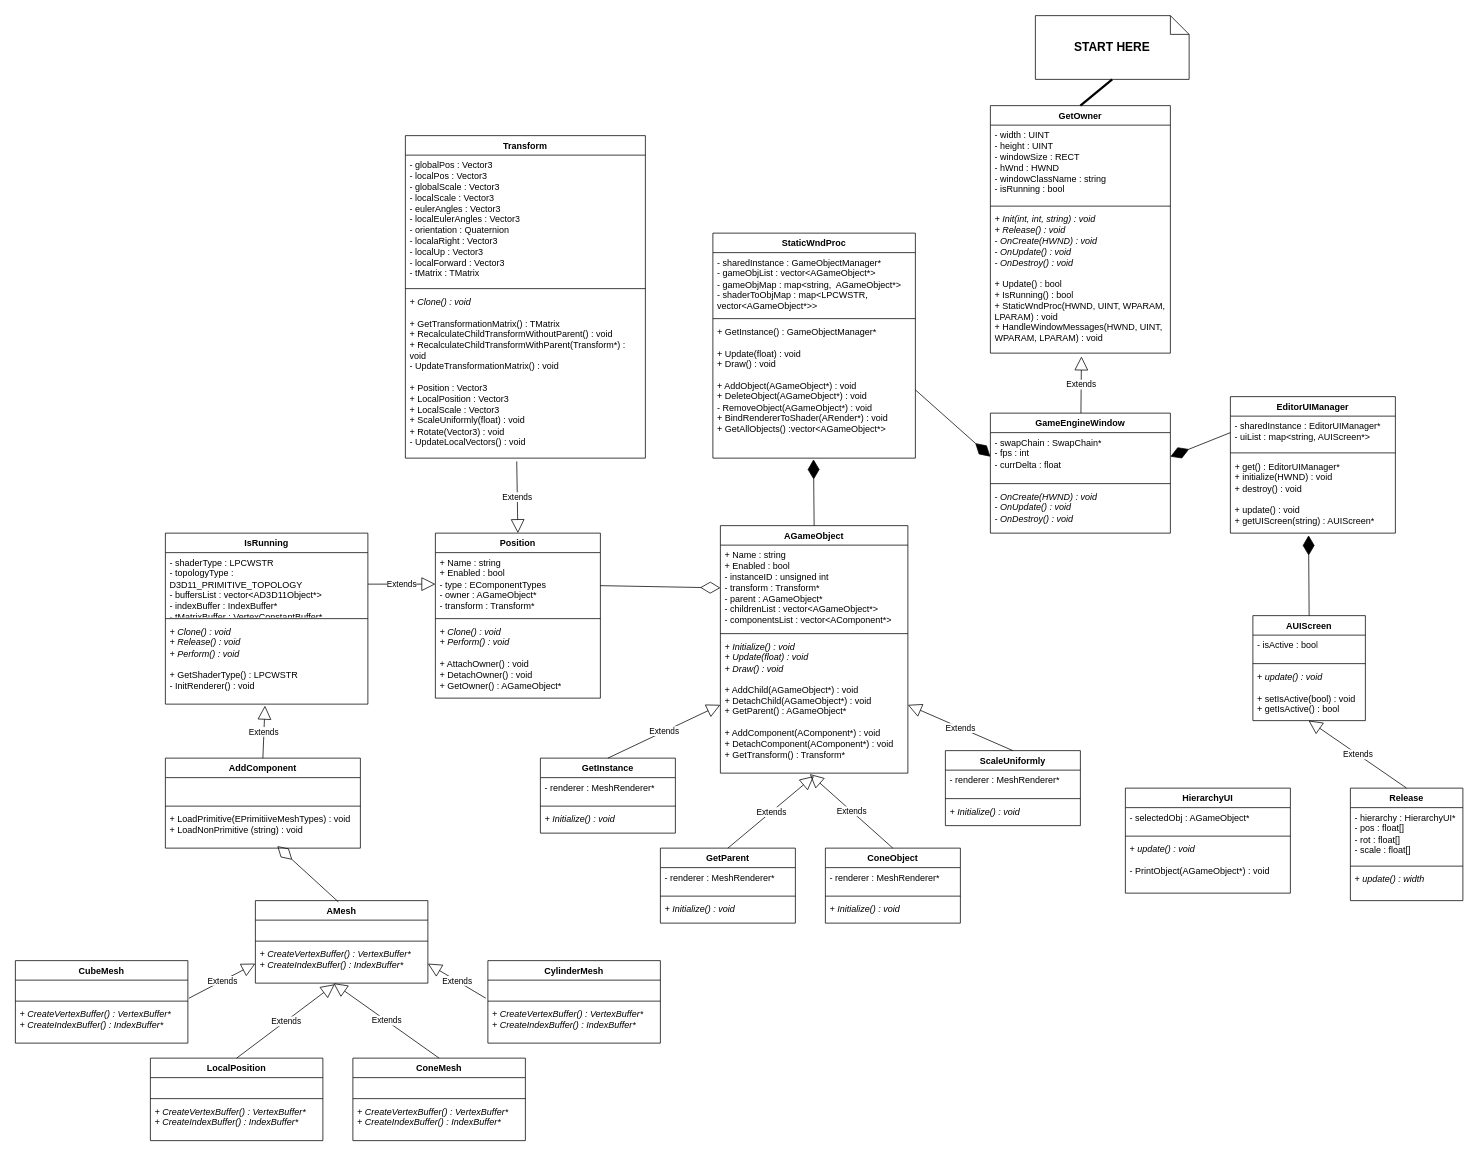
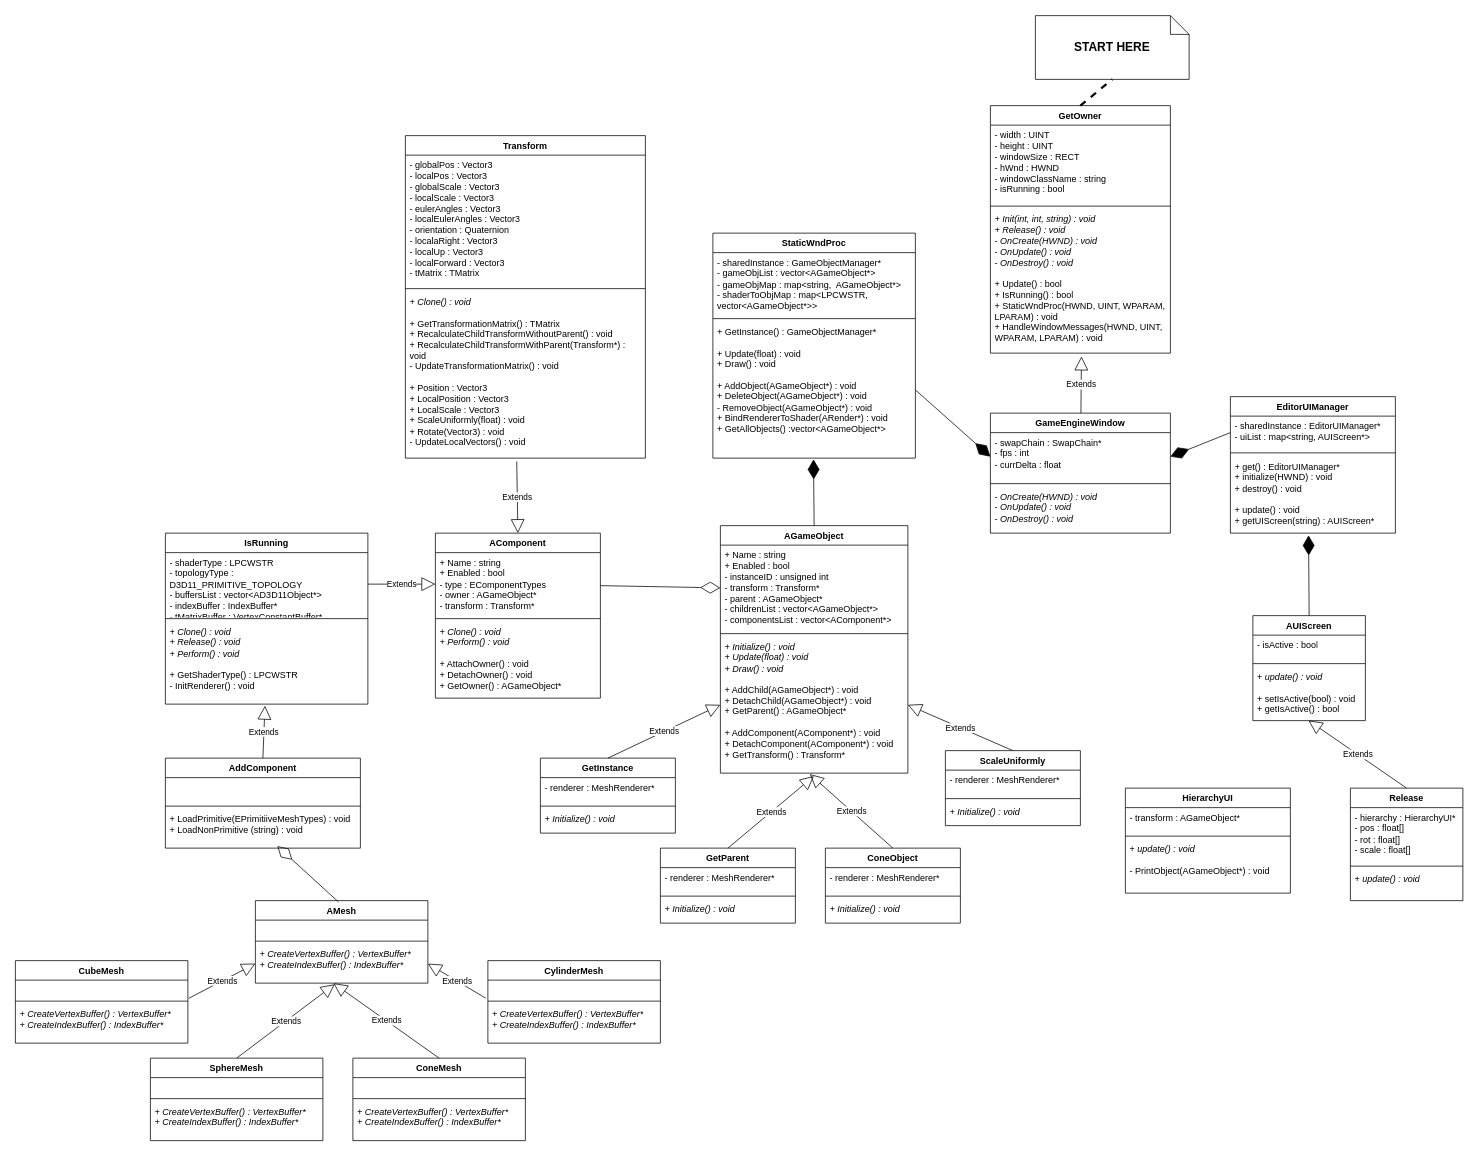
edge "START HERE" -- "GetOwner": style solid -> dashed
node "Position": label "Position" -> "AComponent"
node "- selectedObj : AGameObject*": label "- selectedObj : AGameObject*" -> "- transform : AGameObject*"
node "+ update() : width": label "+ update() : width" -> "+ update() : void"
node "LocalPosition": label "LocalPosition" -> "SphereMesh"
